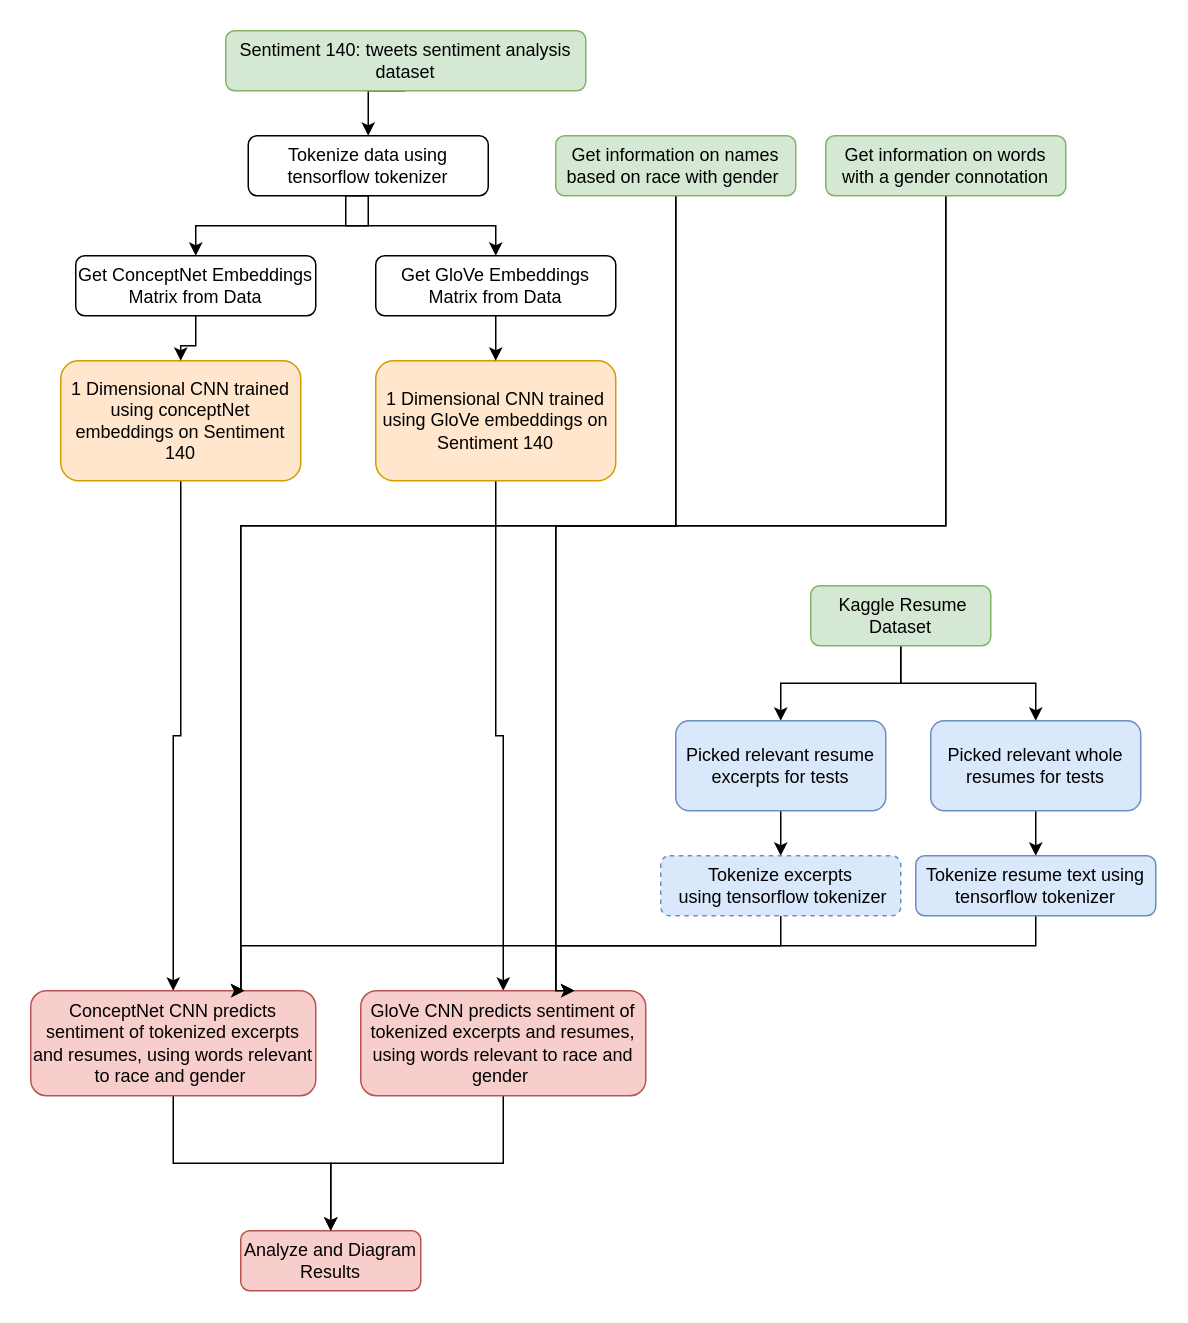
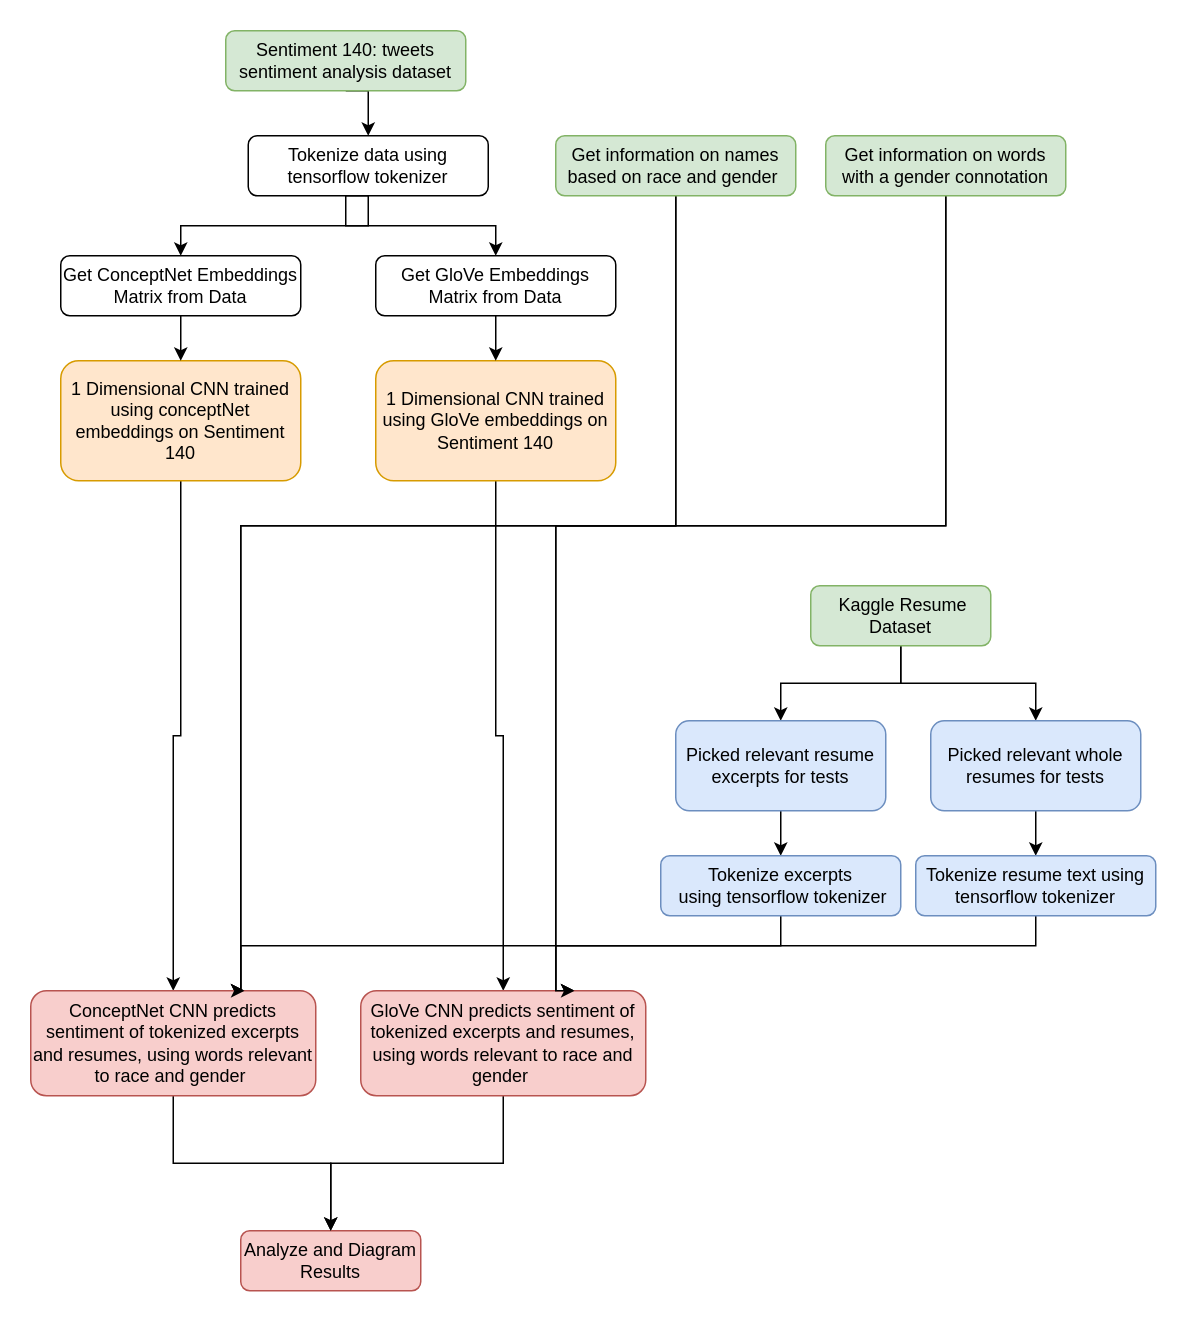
node "Sentiment 140: tweets sentiment analysis dataset": size 360x60 -> 240x60
node "Get information on names based on race with gender": label "Get information on names based on race with gender" -> "Get information on names based on race and gender"
node "Get ConceptNet Embeddings Matrix from Data": moved (196, 286) -> (181, 286)
node "Tokenize excerpts using tensorflow tokenizer": style dashed -> solid
